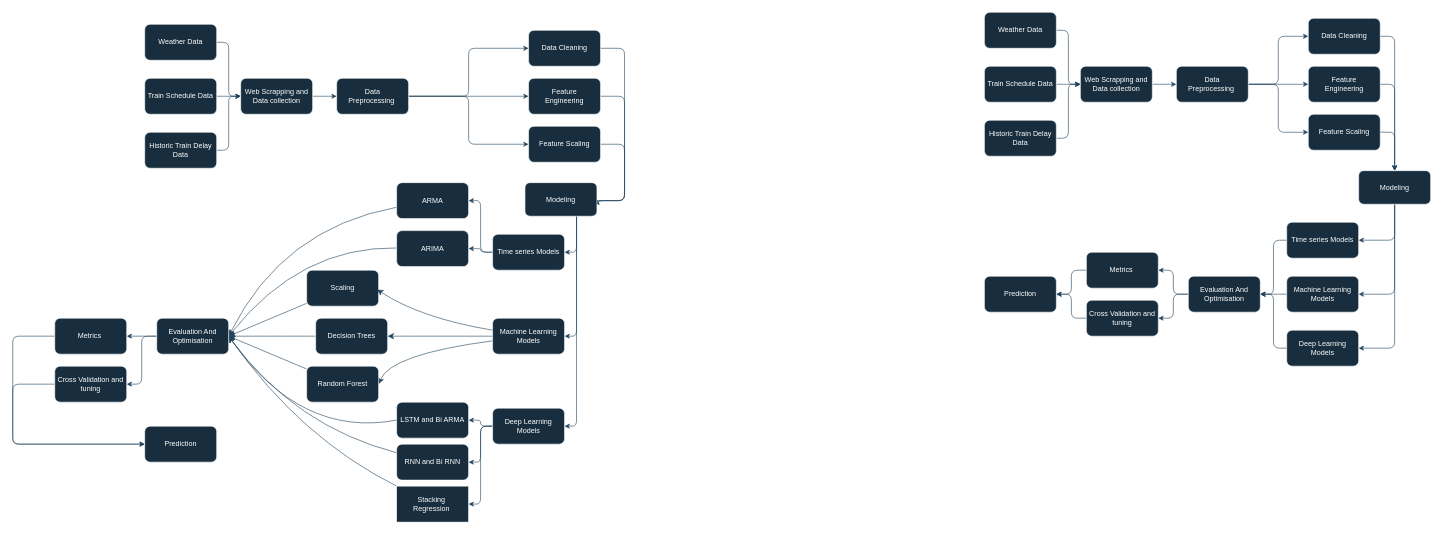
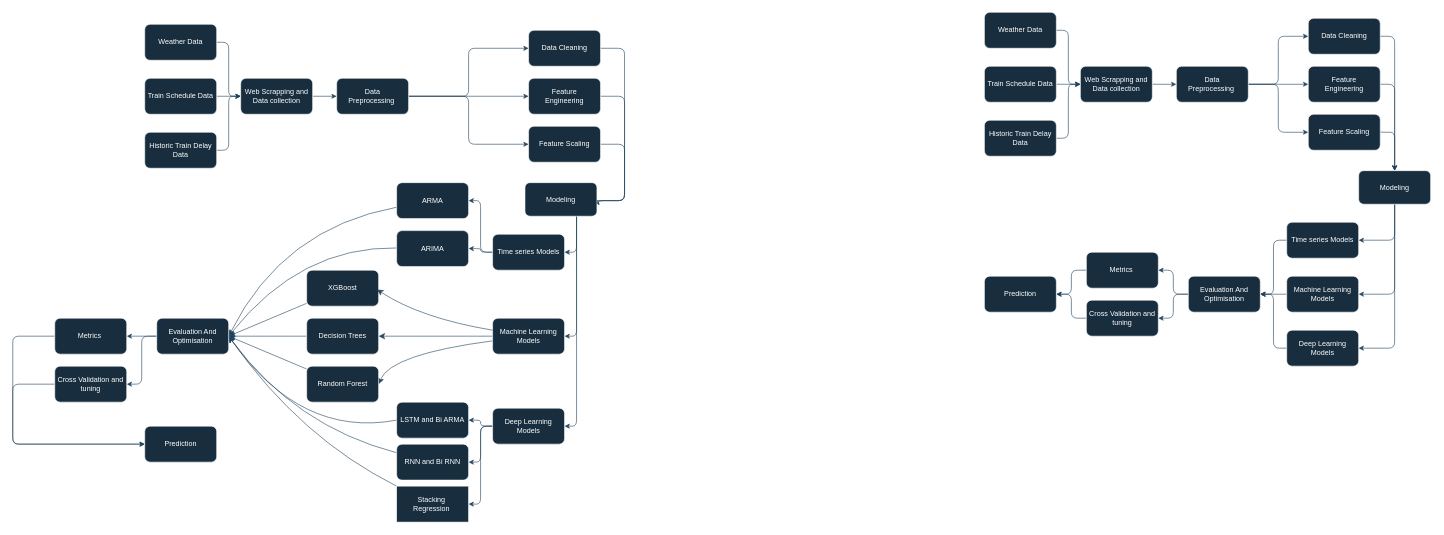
node "Scaling": label "Scaling" -> "XGBoost"
node "Decision Trees": moved (351, 336) -> (342, 336)
